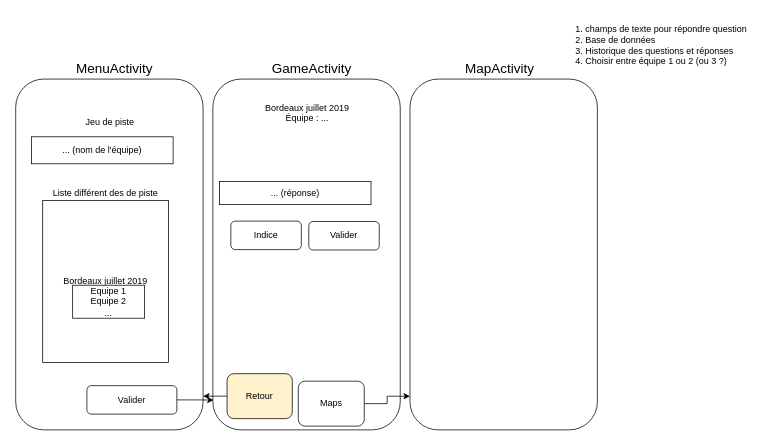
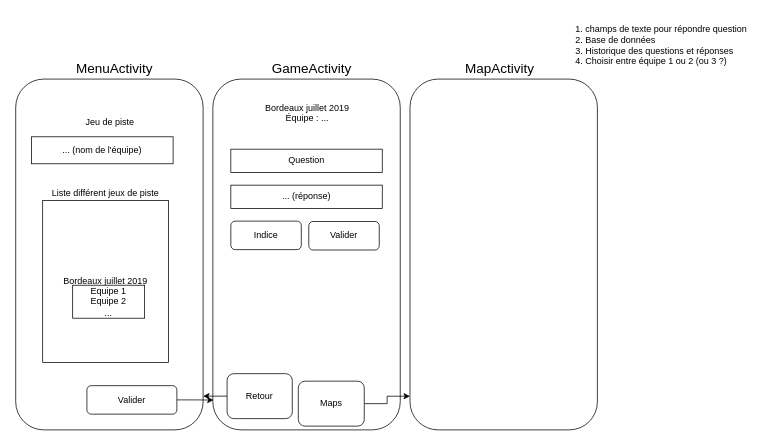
node "Question": added
node "Liste différent des de piste": label "Liste différent des de piste" -> "Liste différent jeux de piste"
node "... (réponse)": moved (295, 193) -> (306, 197)
node "Retour": fillcolor #fff2cc -> #ffffff
